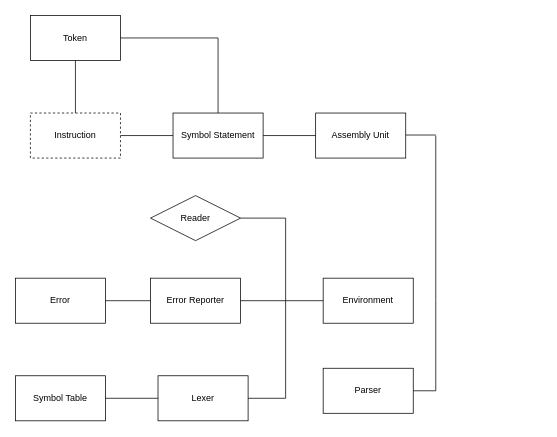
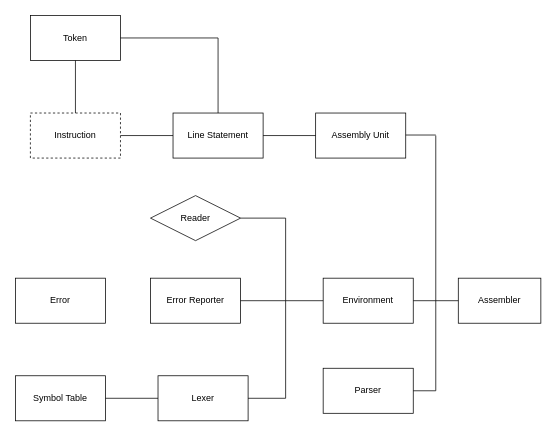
node "Symbol Statement": label "Symbol Statement" -> "Line Statement"
edge "Error" -- "Error Reporter": removed
edge "Environment" -- "Assembler": added
node "Assembler": added
